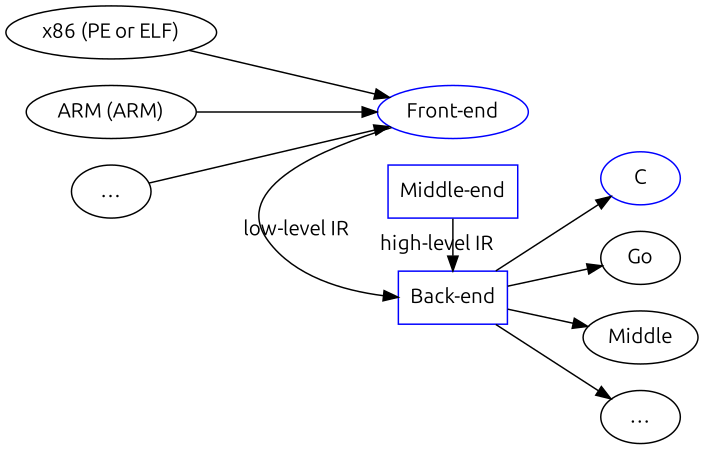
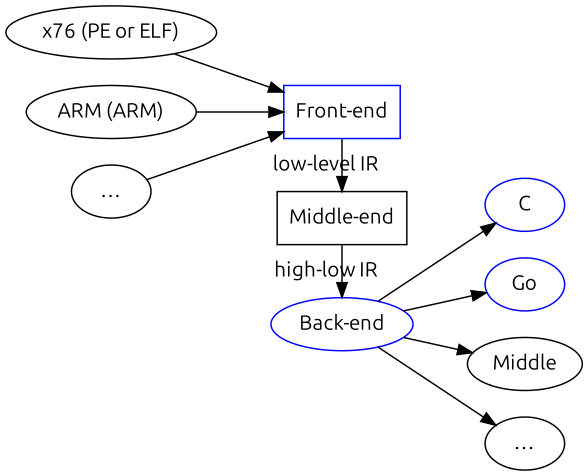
node "x86 (PE or ELF)": label "x86 (PE or ELF)" -> "x76 (PE or ELF)"
node "Front-end": shape ellipse -> box
node "Middle-end": color blue -> black
edge "Front-end" -> "Back-end": now "Front-end" -> "Middle-end"
edge "Middle-end" -> "Back-end": label "high-level IR" -> "high-low IR"
node "Go": color black -> blue
node "Back-end": shape box -> ellipse
